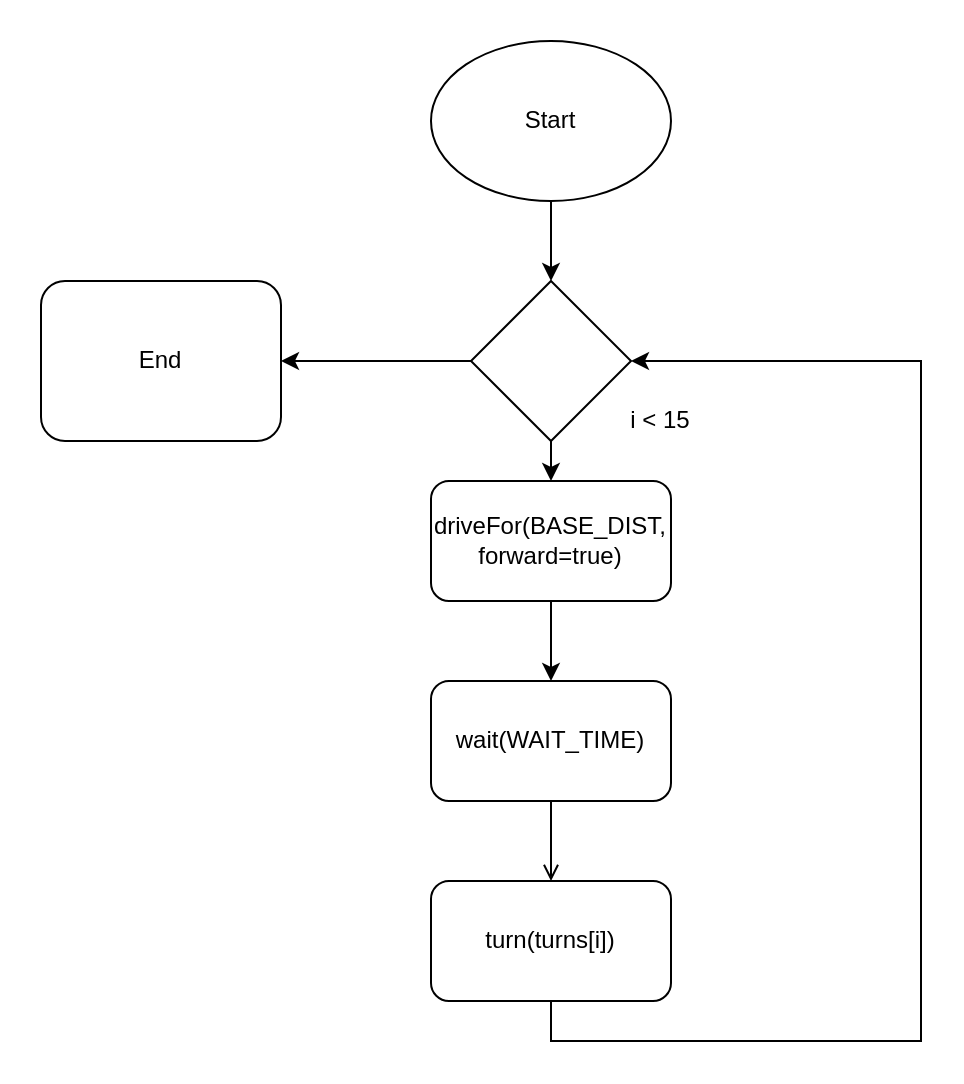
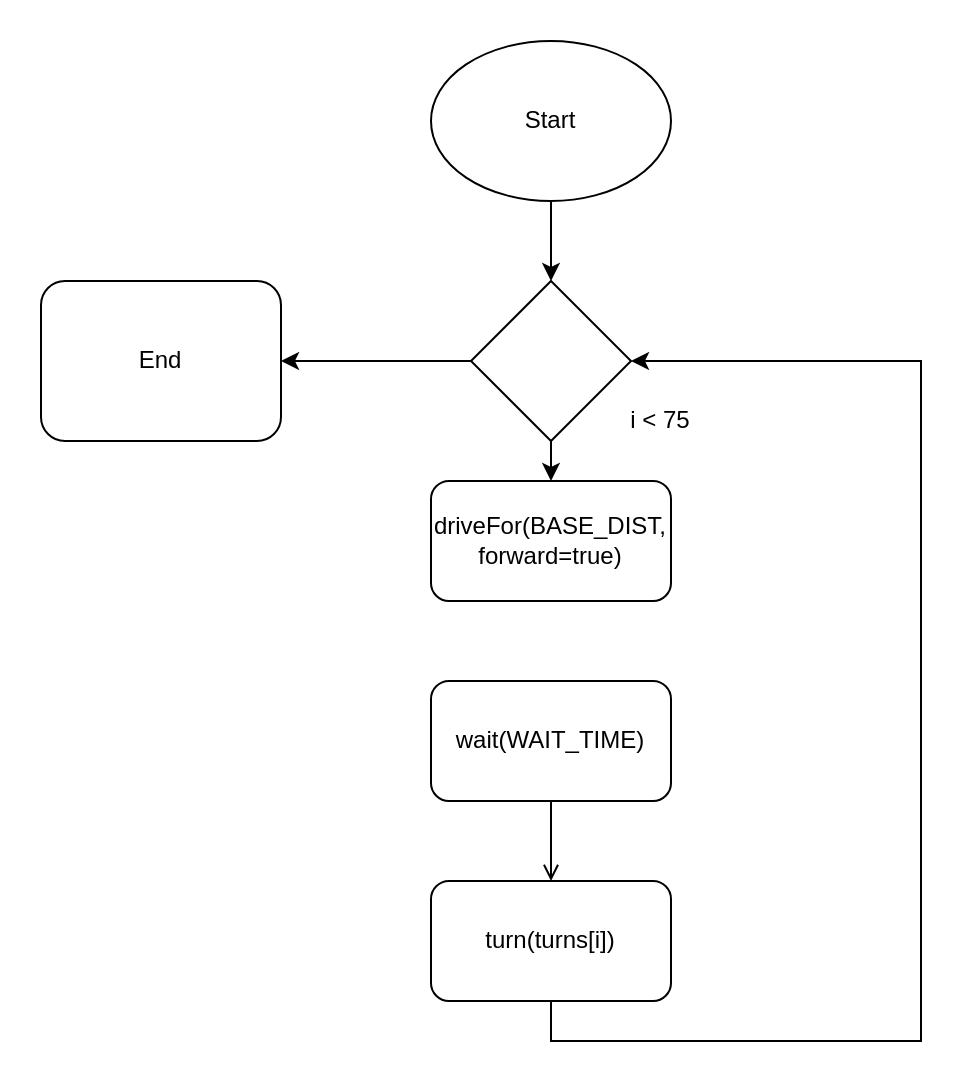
node "i < 15": label "i < 15" -> "i < 75"
edge "driveFor(BASE_DIST, forward=true)" -> "wait(WAIT_TIME)": removed
